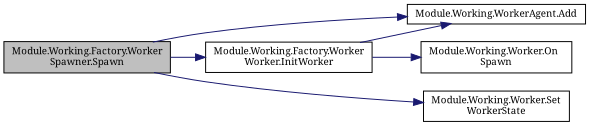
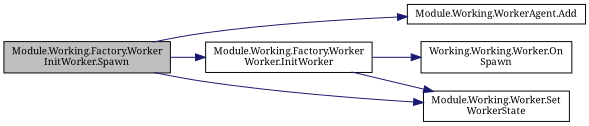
edge "Module.Working.Factory.Worker Worker.InitWorker" -> "Module.Working.WorkerAgent.Add": now "Module.Working.Factory.Worker Worker.InitWorker" -> "Module.Working.Worker.Set WorkerState"
node "Module.Working.Factory.Worker Spawner.Spawn": label "Module.Working.Factory.Worker Spawner.Spawn" -> "Module.Working.Factory.Worker InitWorker.Spawn"
node "Module.Working.Worker.On Spawn": label "Module.Working.Worker.On Spawn" -> "Working.Working.Worker.On Spawn"
